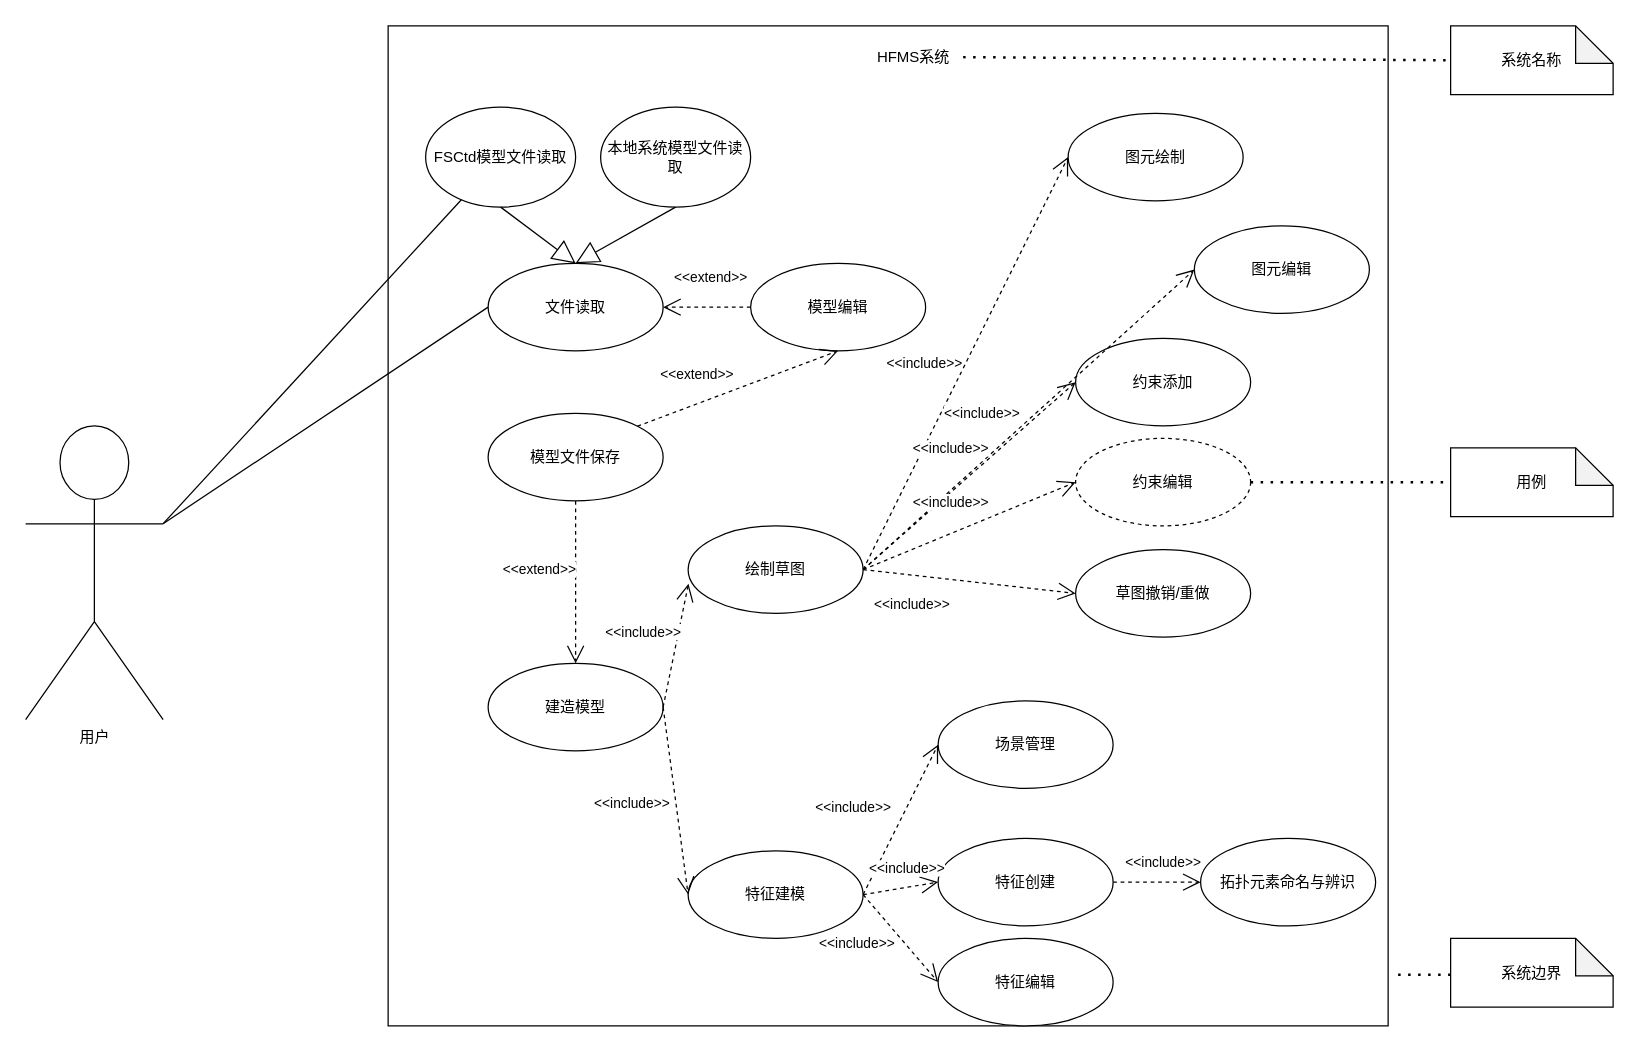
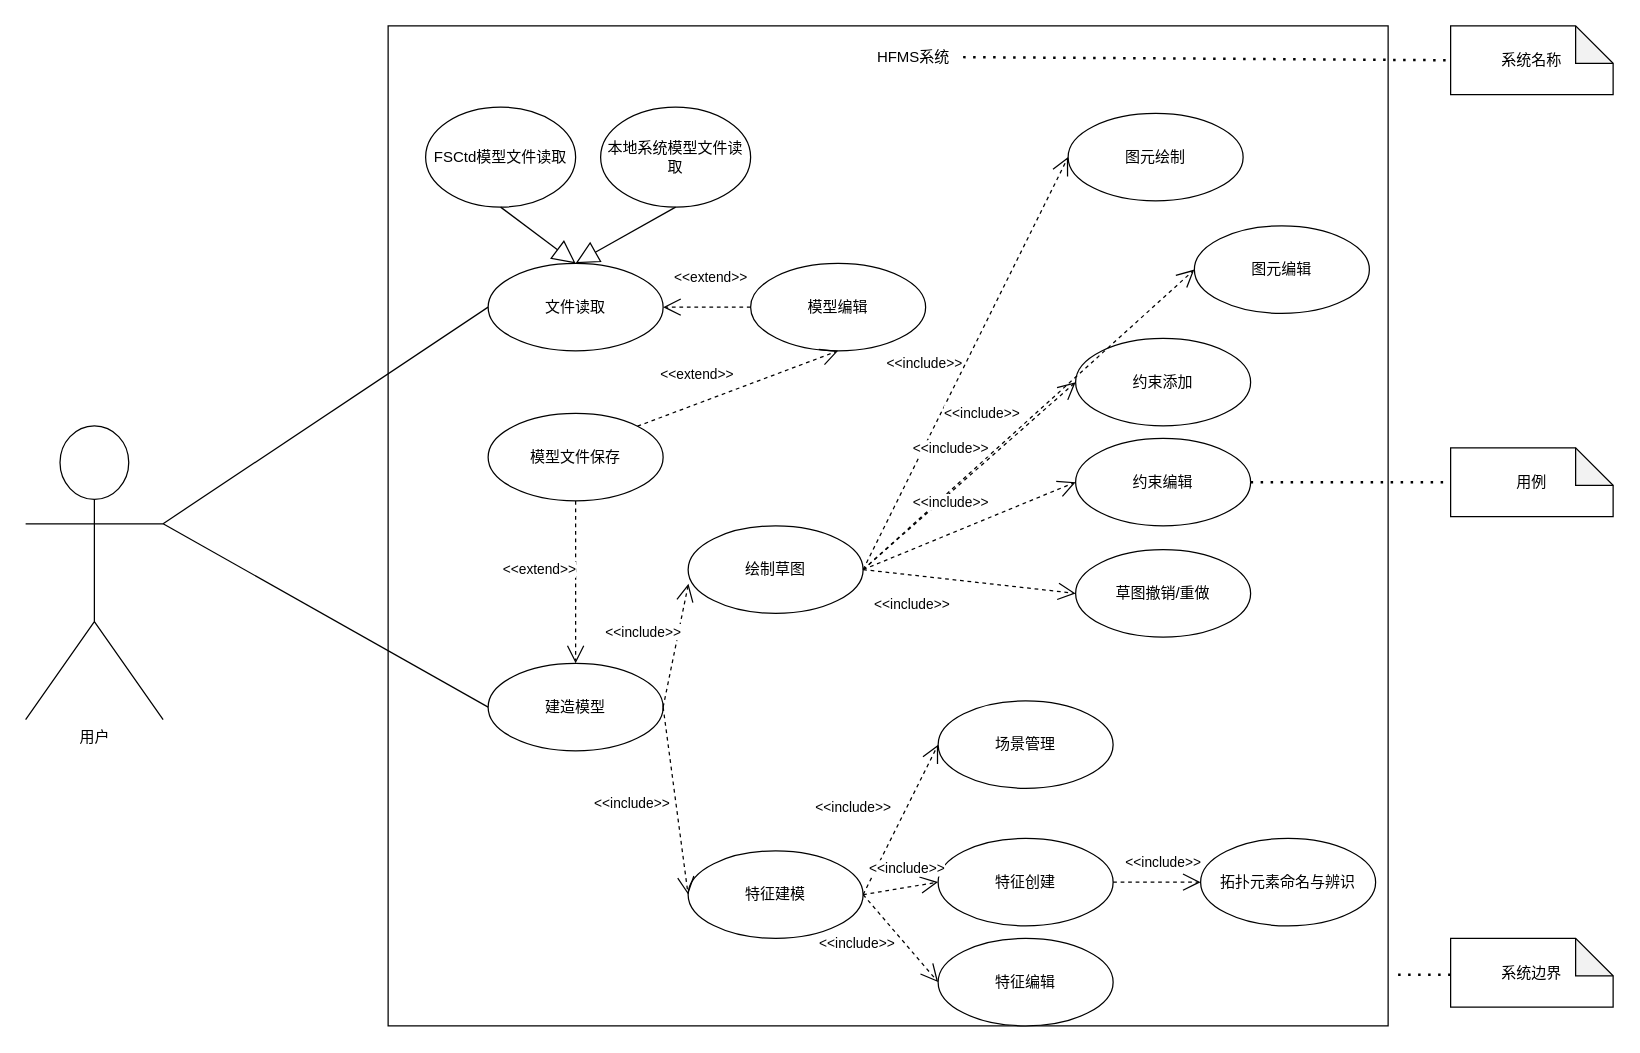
edge "FSCtd模型文件读取" -- "用户": now "建造模型" -- "用户"
node "约束编辑": style dashed -> solid
